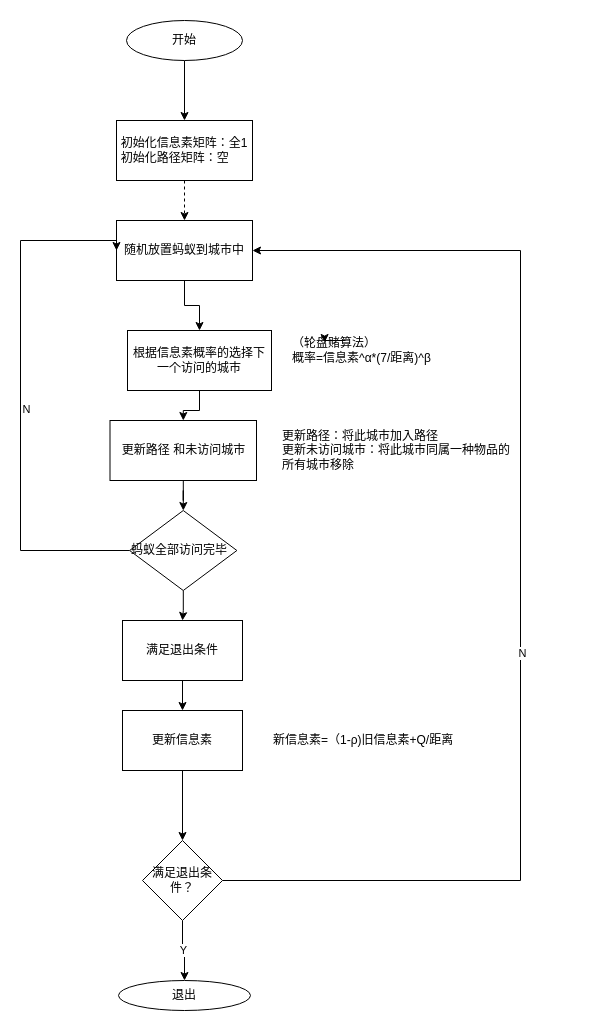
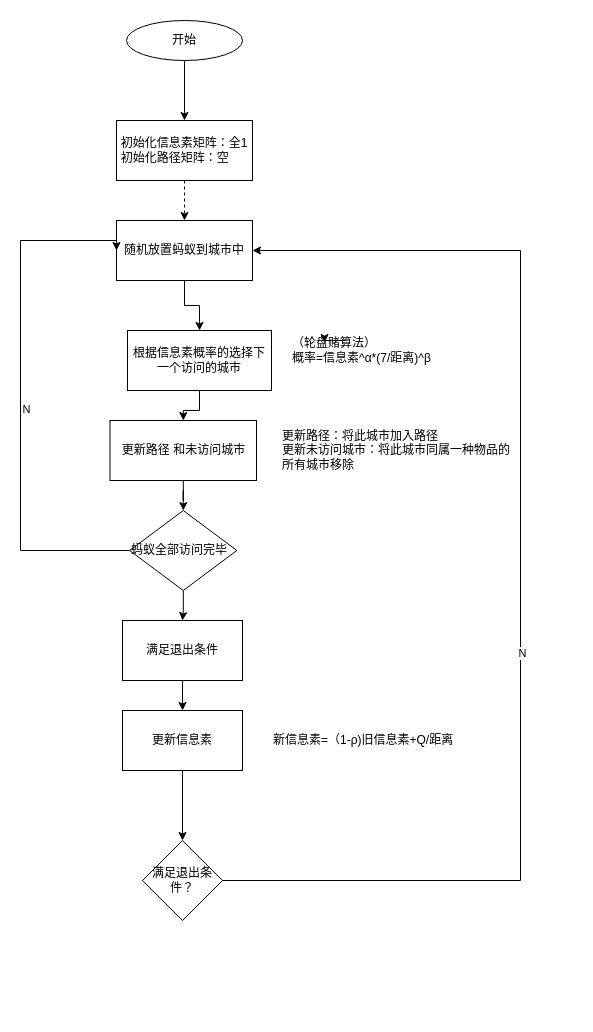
edge "满足退出条件？" -> "退出": removed, label "Y"
node "退出": removed
